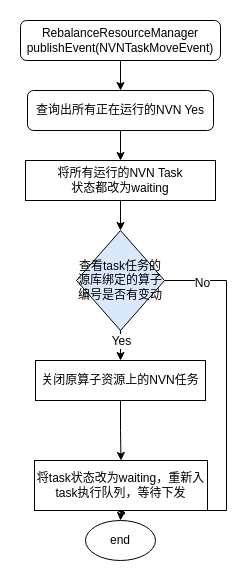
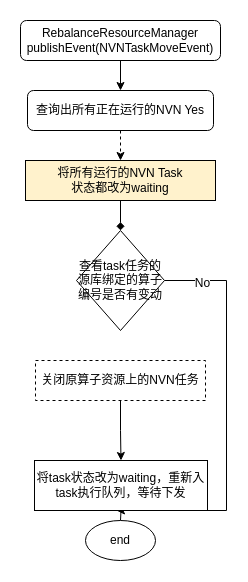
edge "查询出所有正在运行的NVN Yes" -> "将所有运行的NVN Task 状态都改为waiting": style solid -> dashed
node "将所有运行的NVN Task 状态都改为waiting": fillcolor #ffffff -> #fff2cc
edge "将所有运行的NVN Task 状态都改为waiting" -> "查看task任务的源库绑定的算子编号是否有变动": arrowhead classic -> diamond
node "查看task任务的源库绑定的算子编号是否有变动": fillcolor #dae8fc -> #ffffff
edge "查看task任务的源库绑定的算子编号是否有变动" -> "关闭原算子资源上的NVN任务": removed, label "Yes"
node "关闭原算子资源上的NVN任务": style solid -> dashed
edge "将task状态改为waiting，重新入task执行队列，等待下发" -> "end": arrowhead classic -> none
